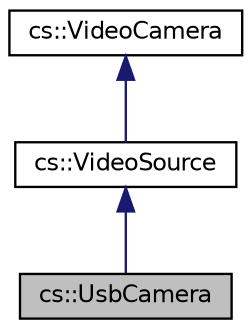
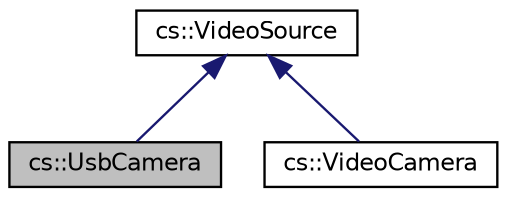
edge "cs::VideoSource" -> "cs::VideoCamera": reversed
